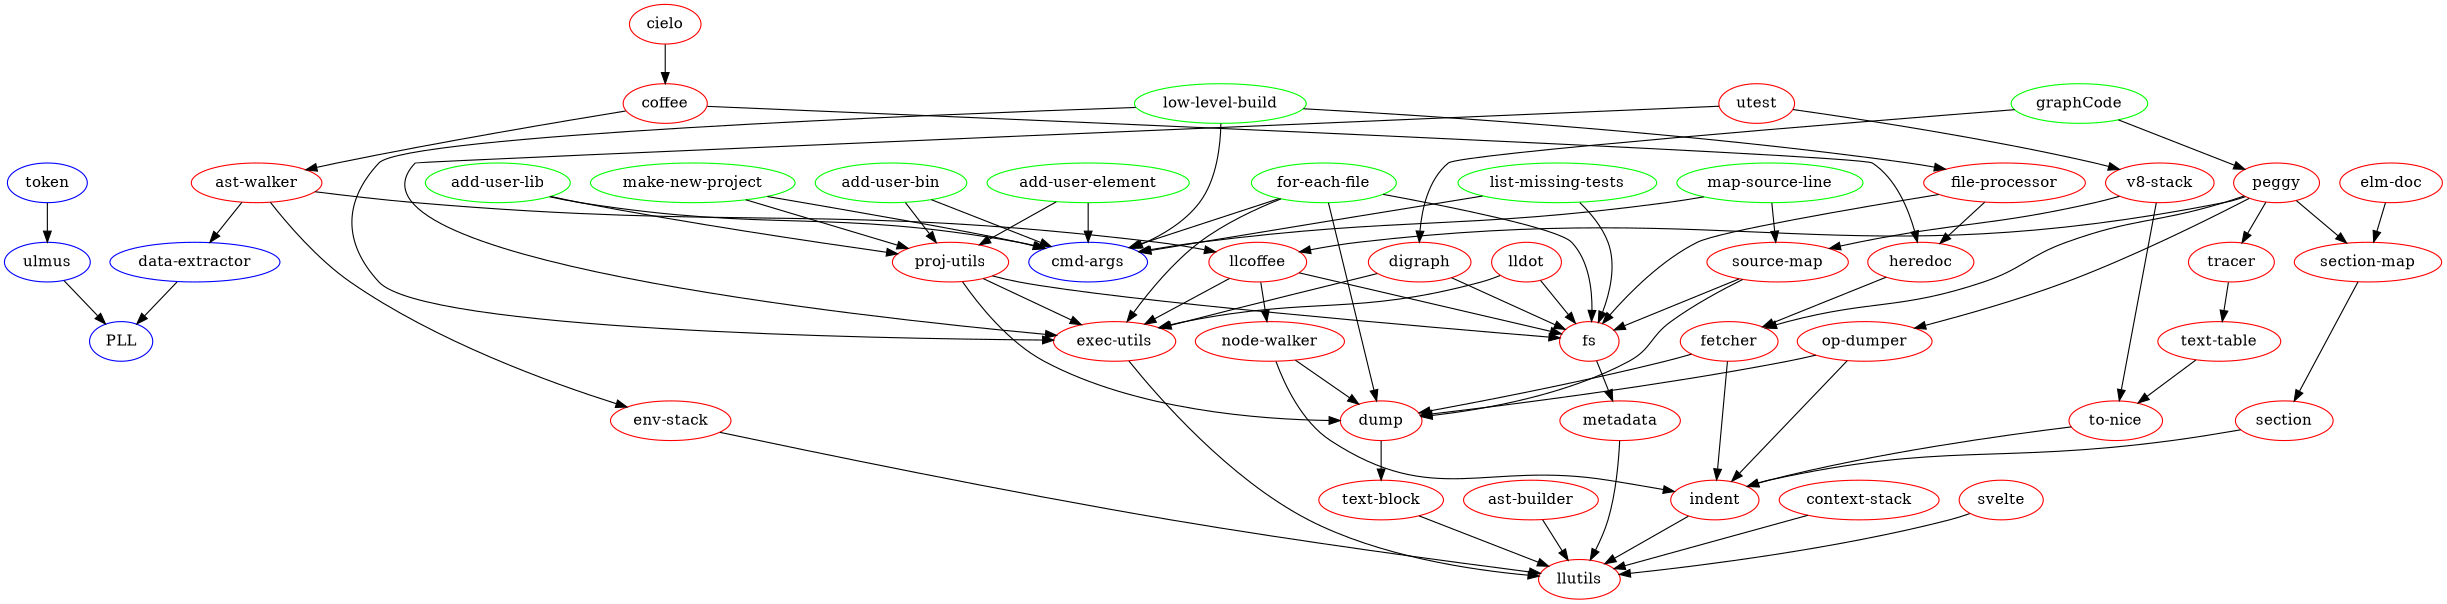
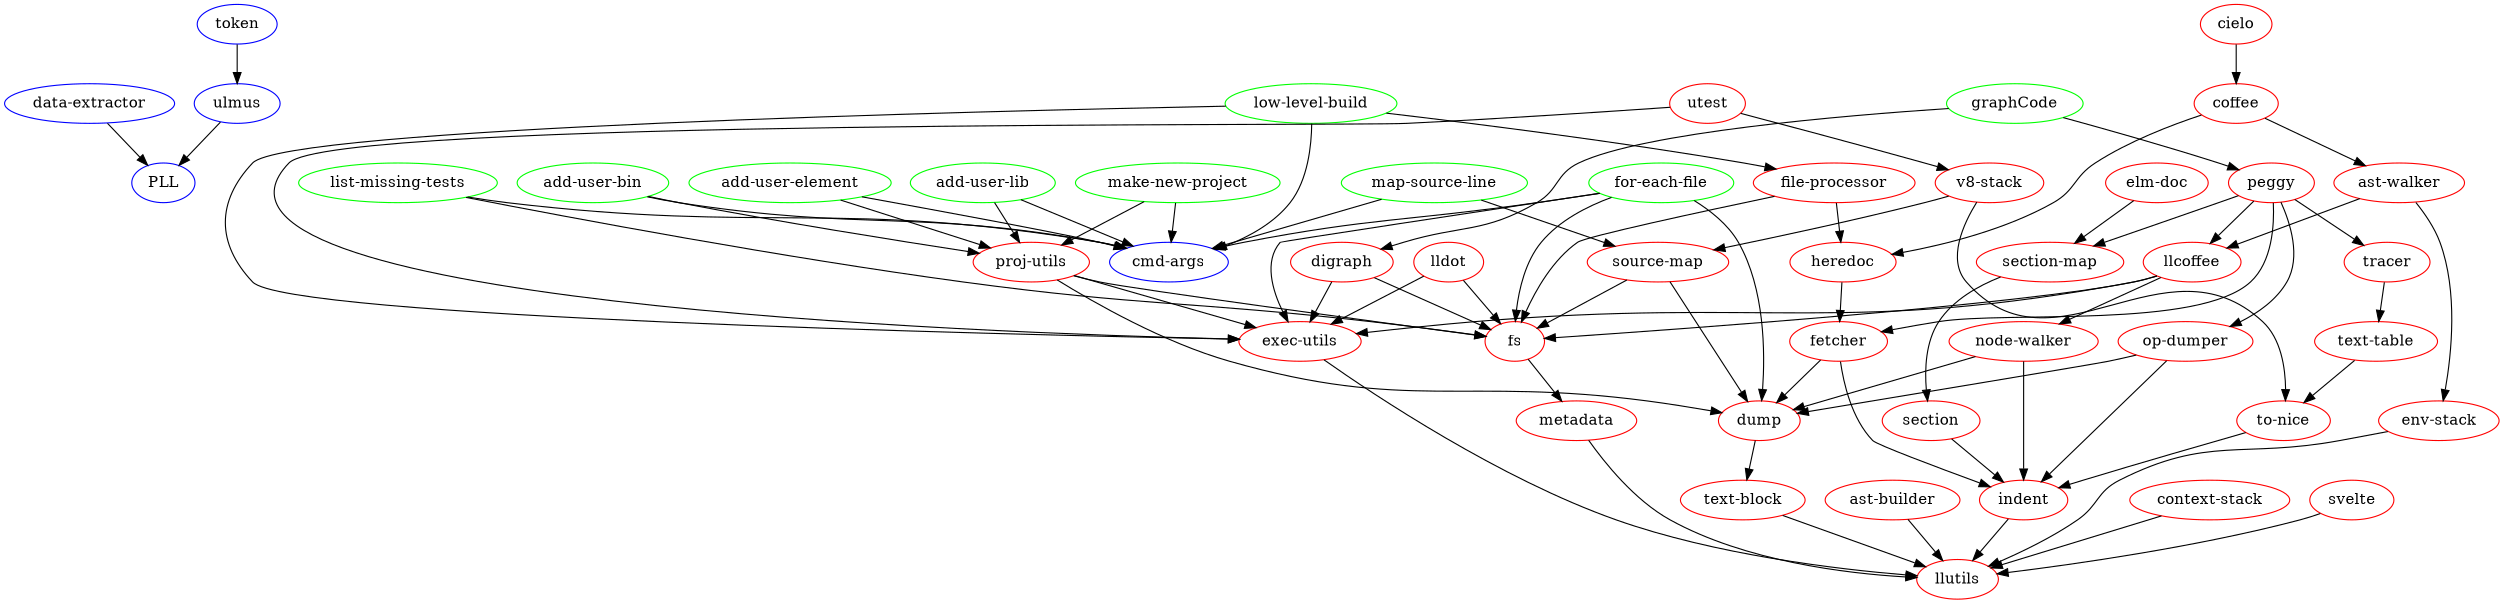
edge "ast-walker" -> "data-extractor": removed
